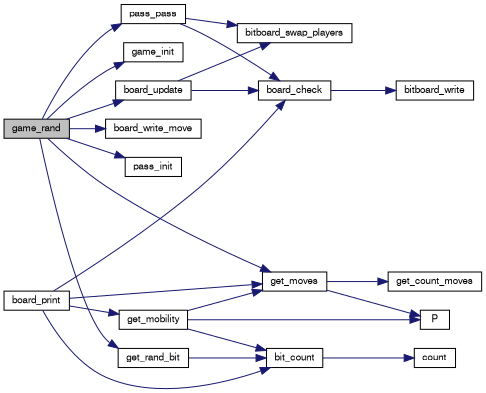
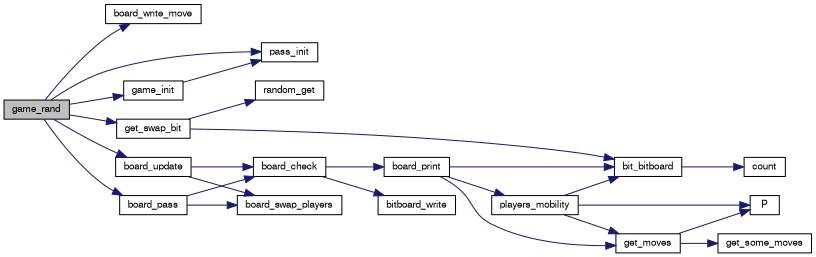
node "pass_pass": label "pass_pass" -> "board_pass"
node "bitboard_swap_players": label "bitboard_swap_players" -> "board_swap_players"
edge "game_init" -> "pass_init": added
node "random_get": added
edge "board_print" -> "board_check": reversed
edge "game_rand" -> "get_moves": removed
node "get_count_moves": label "get_count_moves" -> "get_some_moves"
node "get_mobility": label "get_mobility" -> "players_mobility"
node "get_rand_bit": label "get_rand_bit" -> "get_swap_bit"
node "bit_count": label "bit_count" -> "bit_bitboard"
